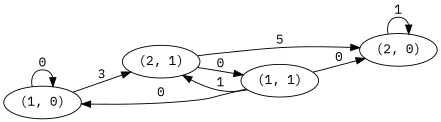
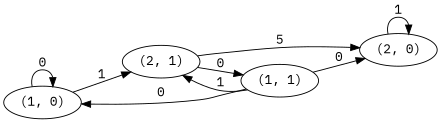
edge "(1, 0)" -> "(2, 1)": label "3" -> "1"
